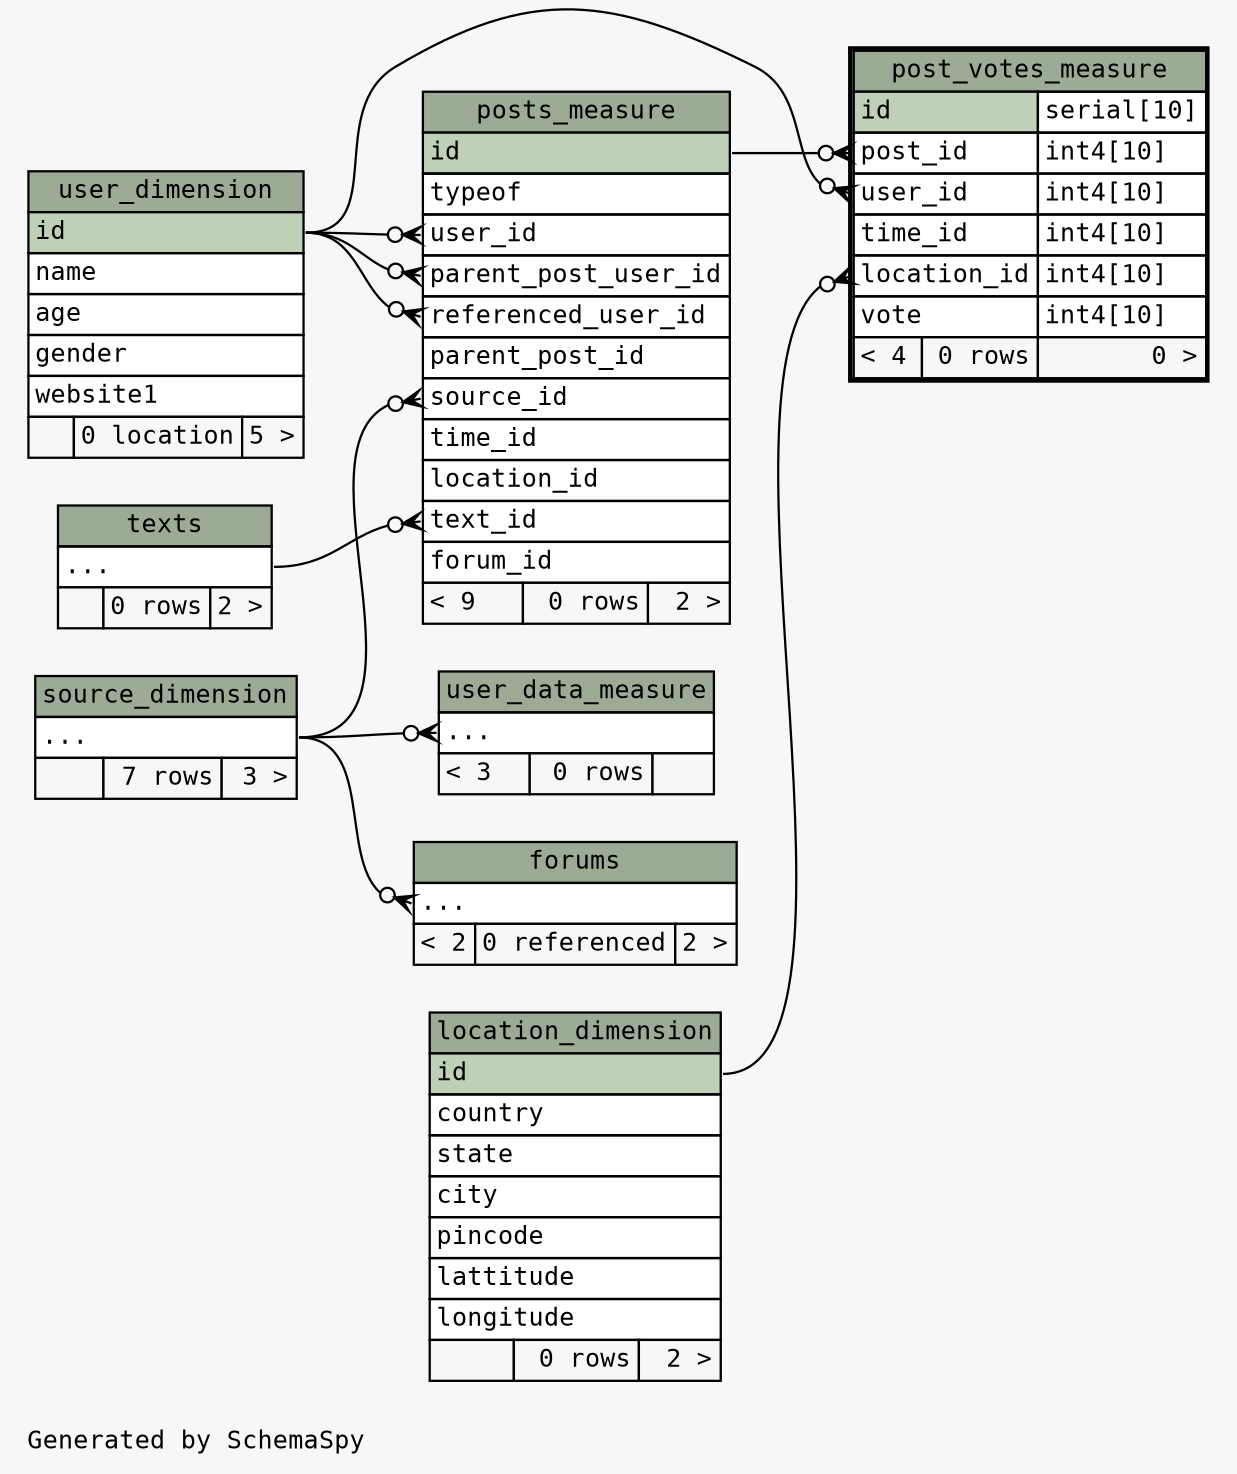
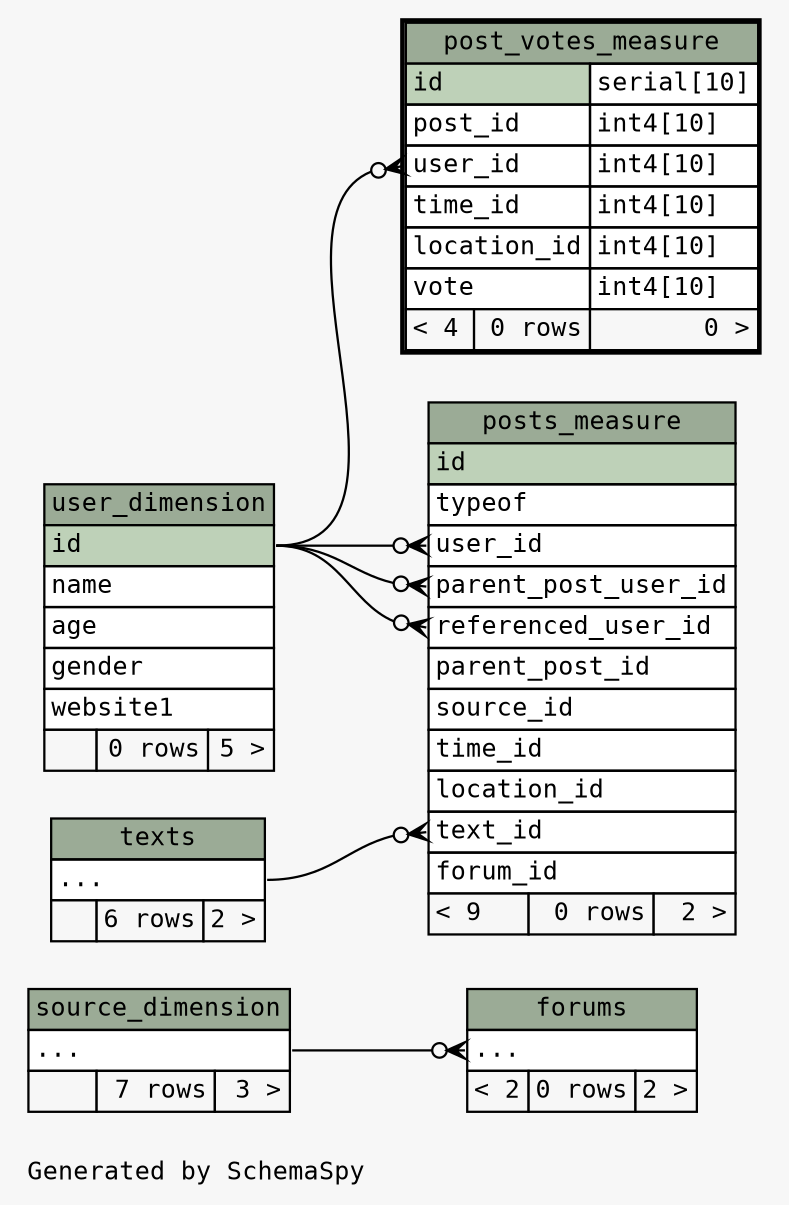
edge "posts_measure" -> "post_votes_measure": removed
node "user_dimension": text "0 location" -> "0 rows"
edge "source_dimension" -> "posts_measure": removed
node "texts": text "0 rows" -> "6 rows"
node "user_data_measure": removed
node "forums": text "0 referenced" -> "0 rows"
node "location_dimension": removed
